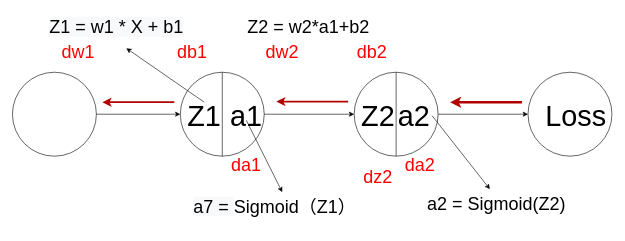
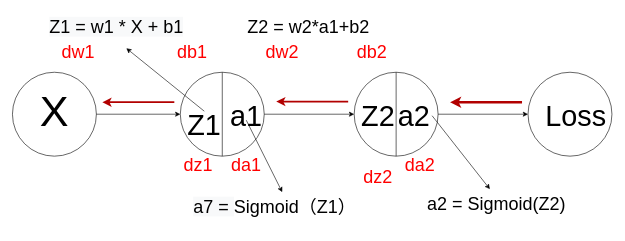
node "X": added
node "Z1": moved (204, 111) -> (204, 120)
node "dz1": added
